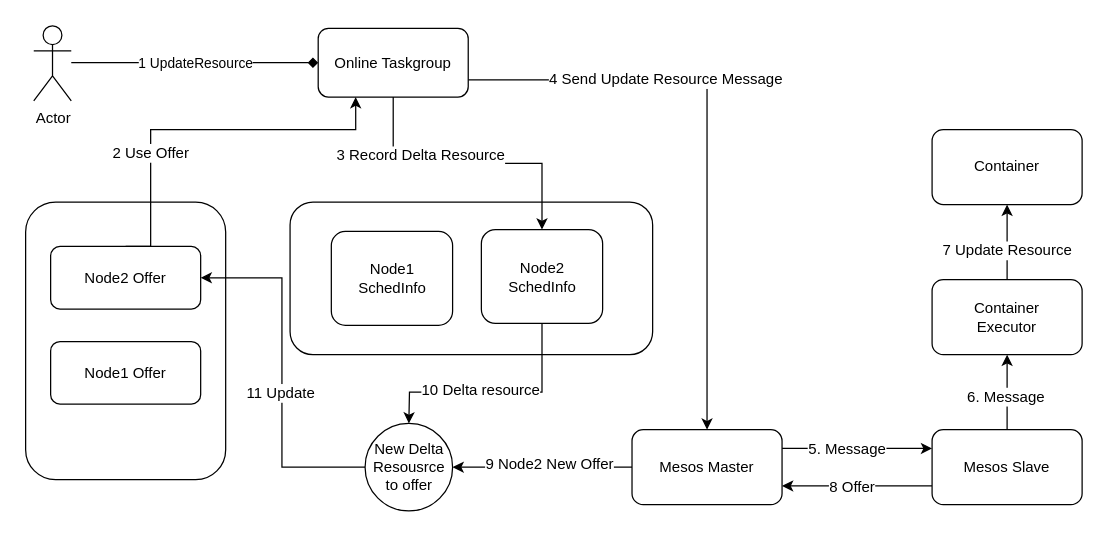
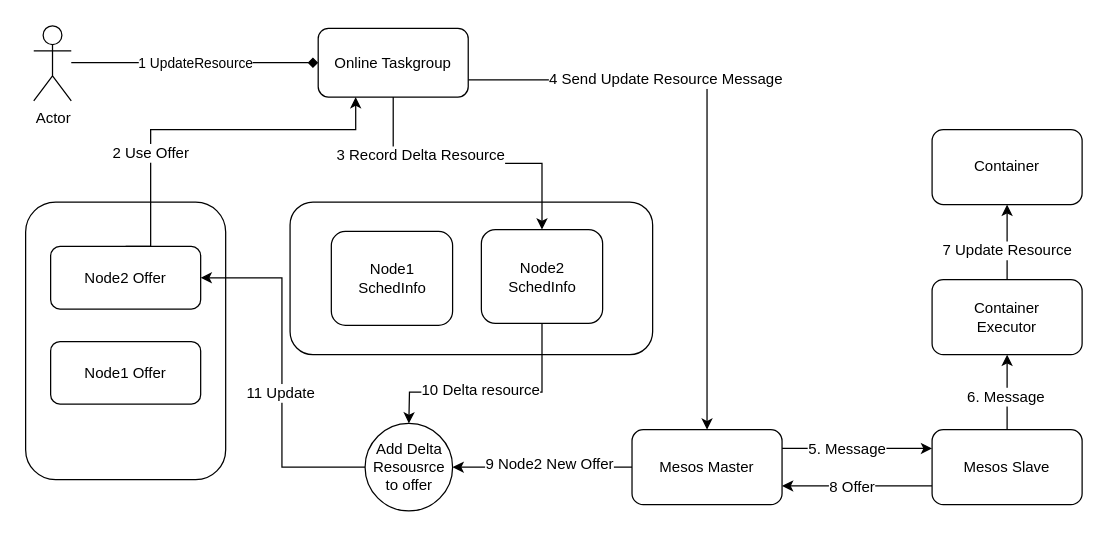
node "New Delta Resousrce to offer": label "New Delta Resousrce to offer" -> "Add Delta Resousrce to offer"
